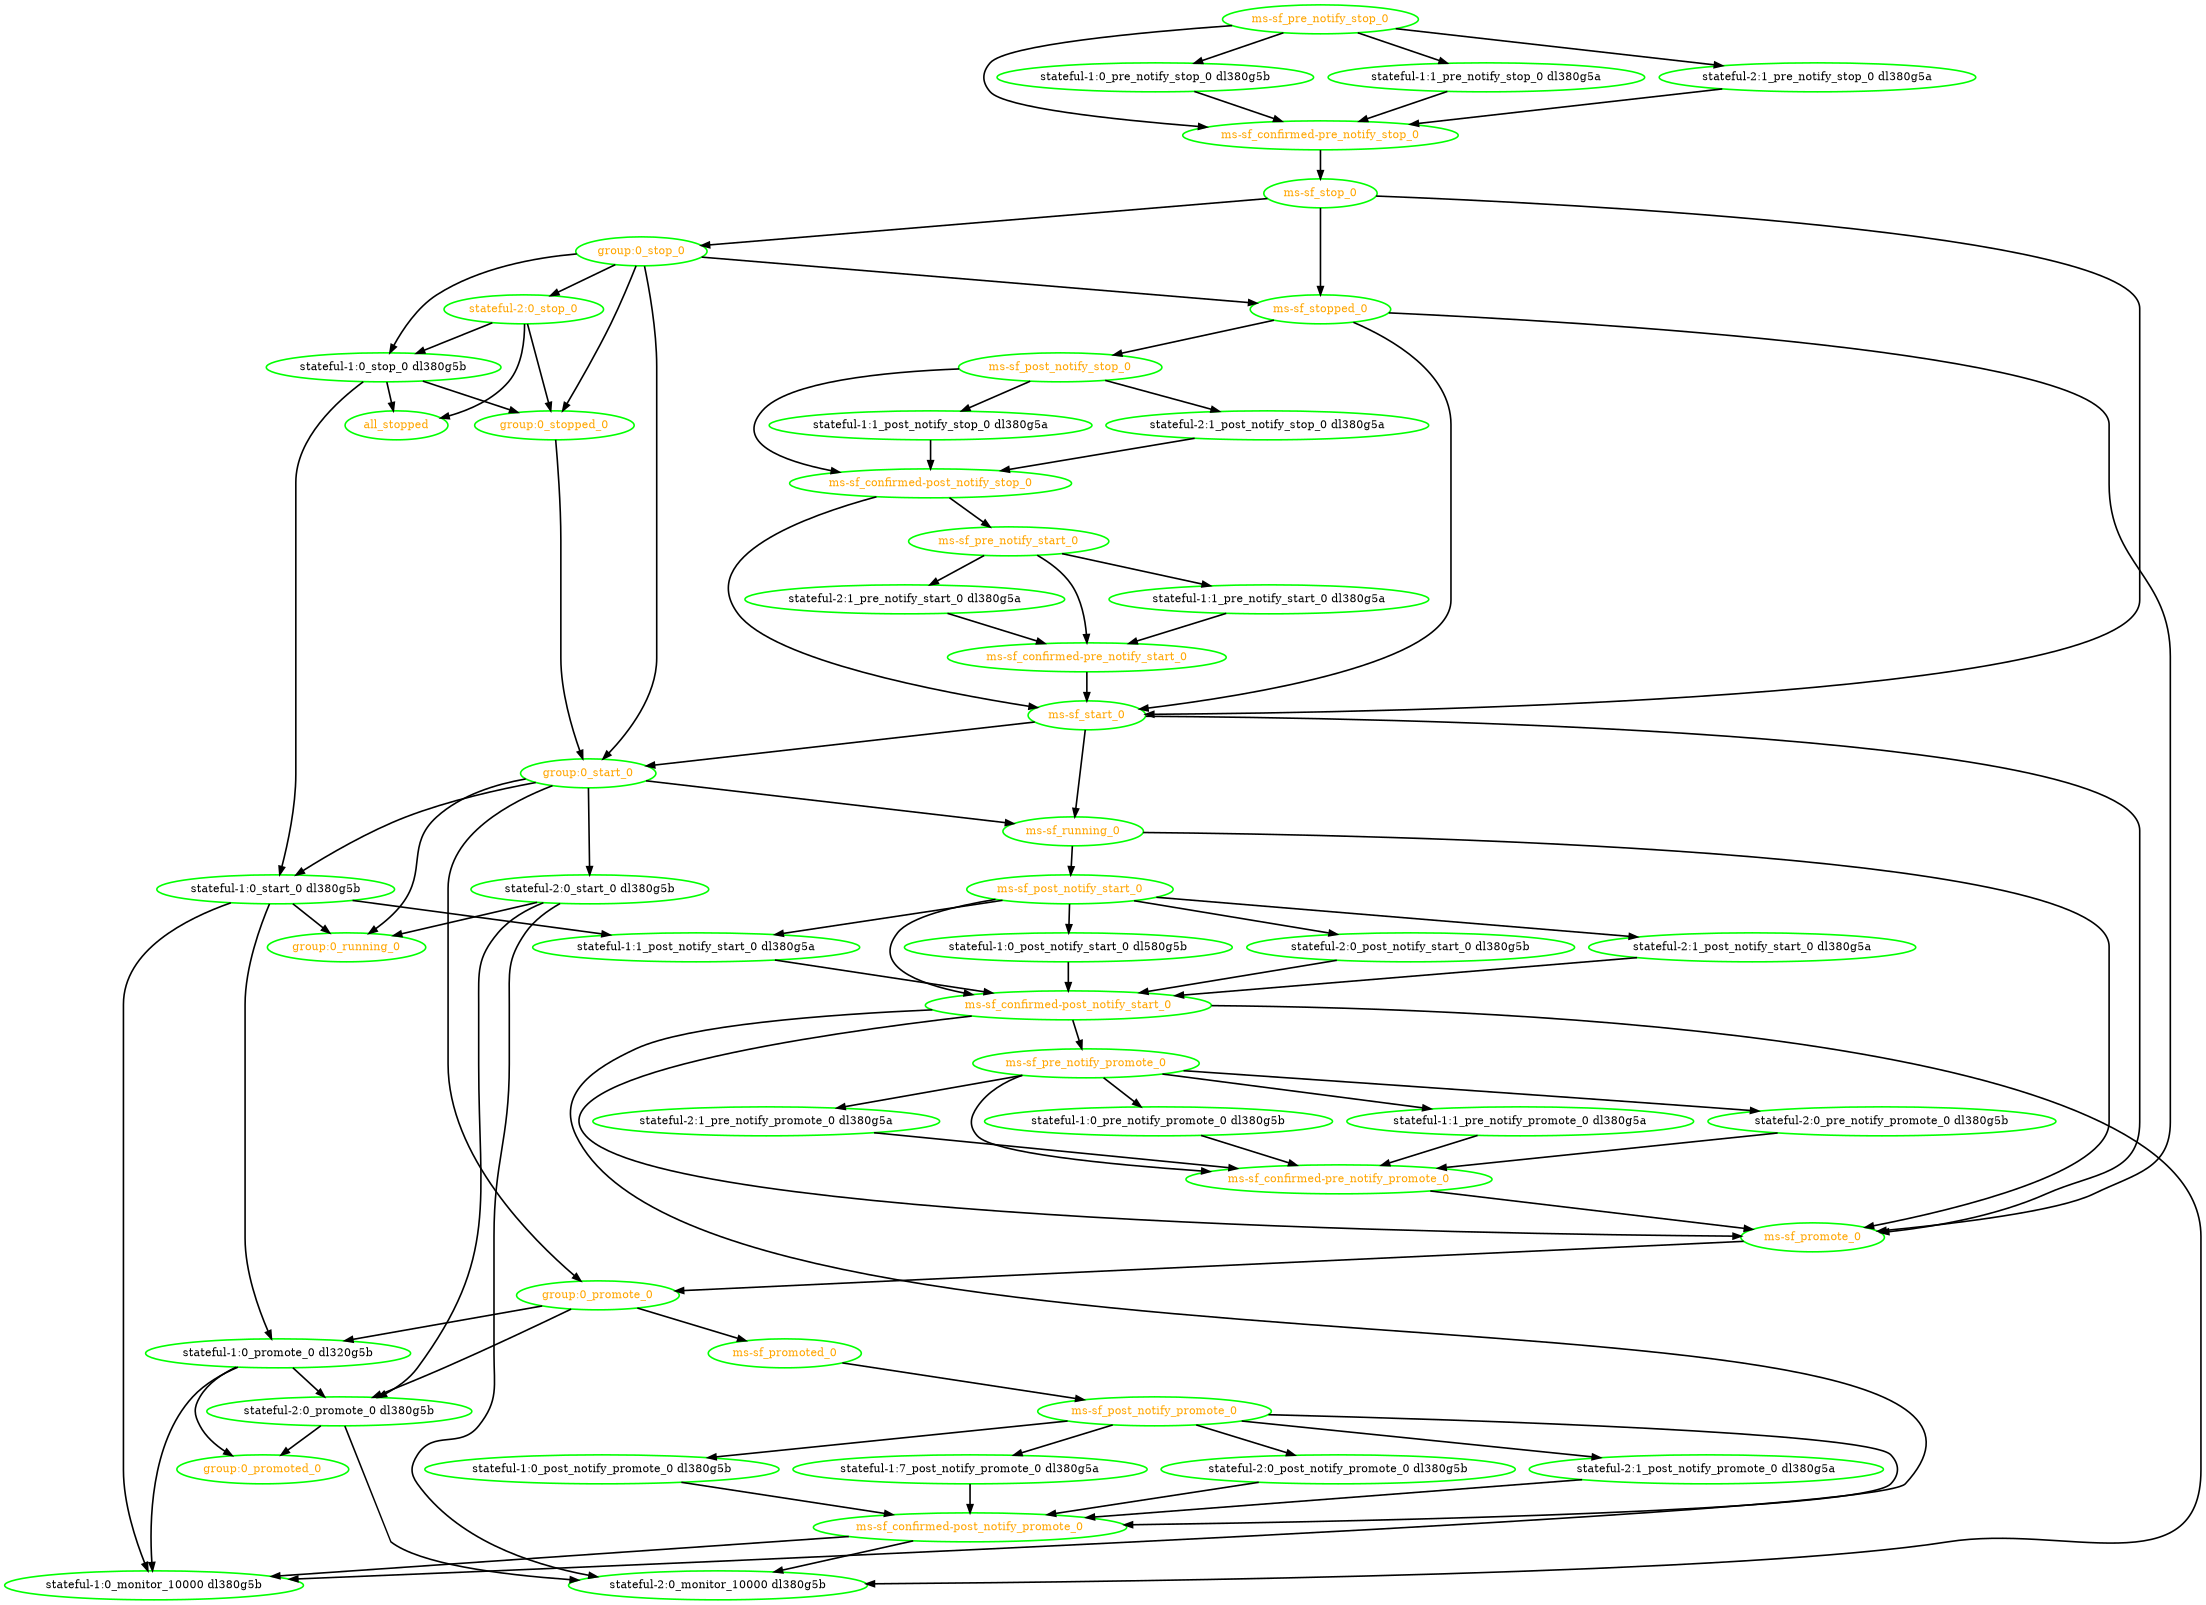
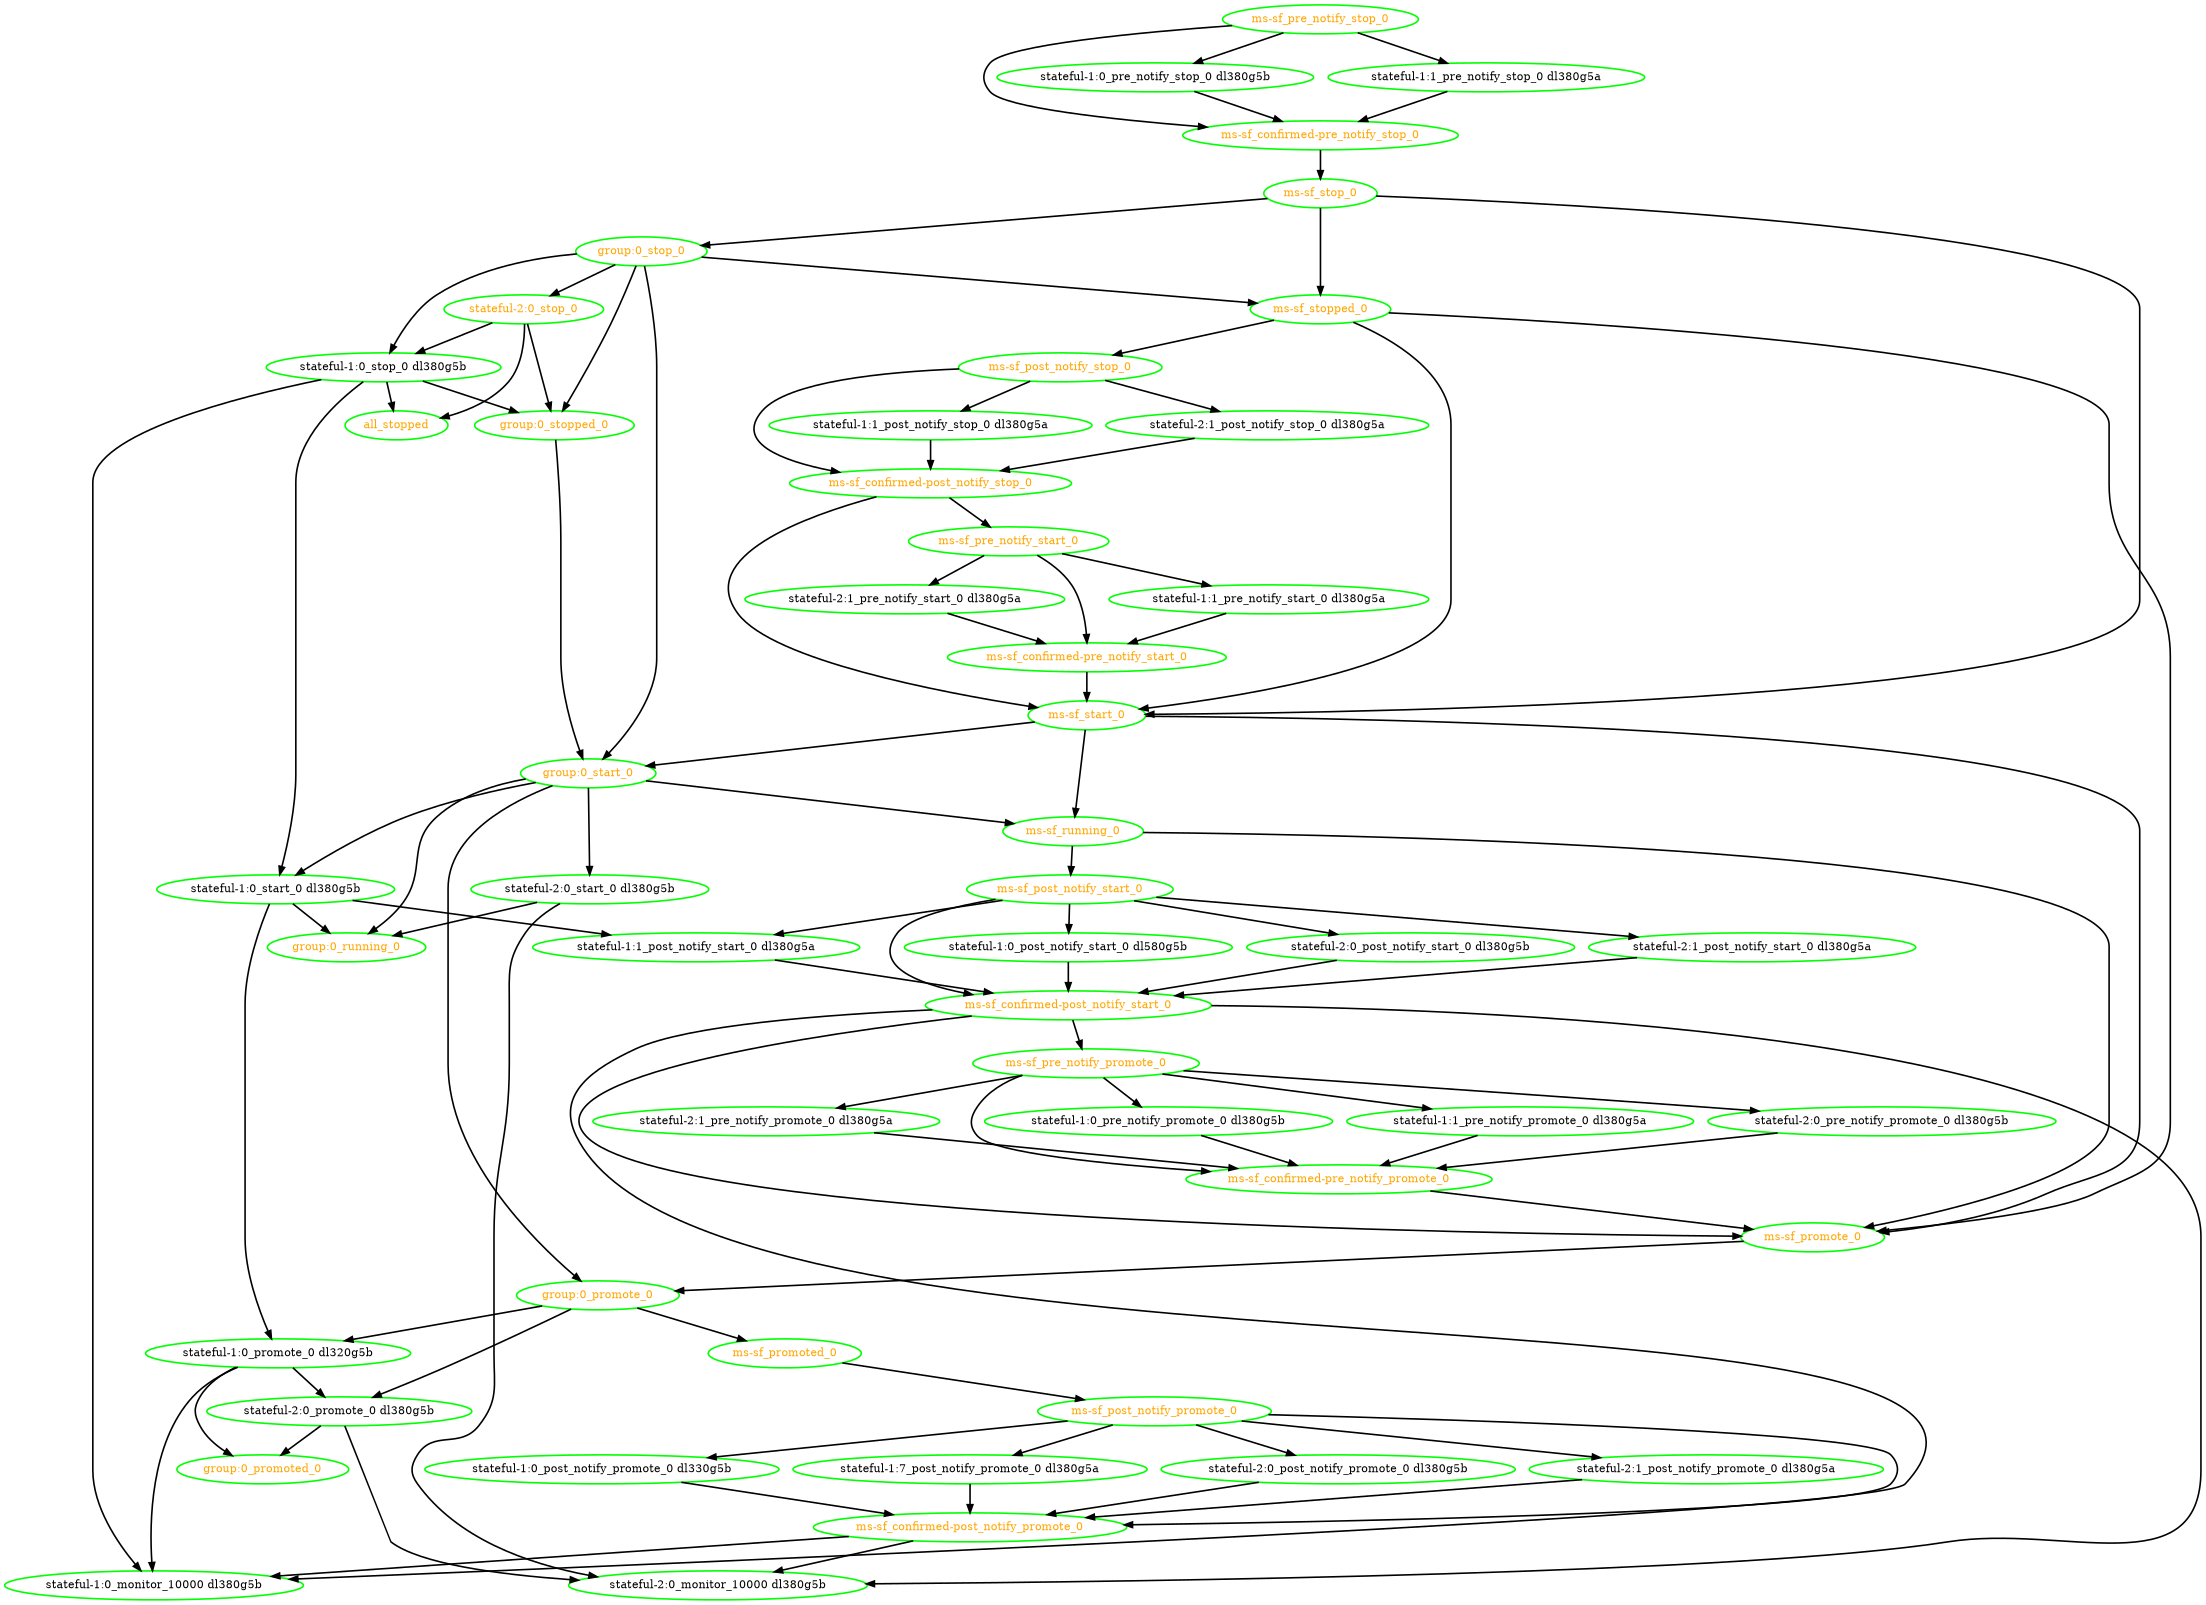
node "stateful-2:1_pre_notify_stop_0 dl380g5a": removed
edge "stateful-2:0_start_0 dl380g5b" -> "stateful-2:0_promote_0 dl380g5b": removed
edge "stateful-1:0_start_0 dl380g5b" -> "stateful-1:0_monitor_10000 dl380g5b": now "stateful-1:0_stop_0 dl380g5b" -> "stateful-1:0_monitor_10000 dl380g5b"
node "stateful-1:0_post_notify_promote_0 dl380g5b": label "stateful-1:0_post_notify_promote_0 dl380g5b" -> "stateful-1:0_post_notify_promote_0 dl330g5b"
